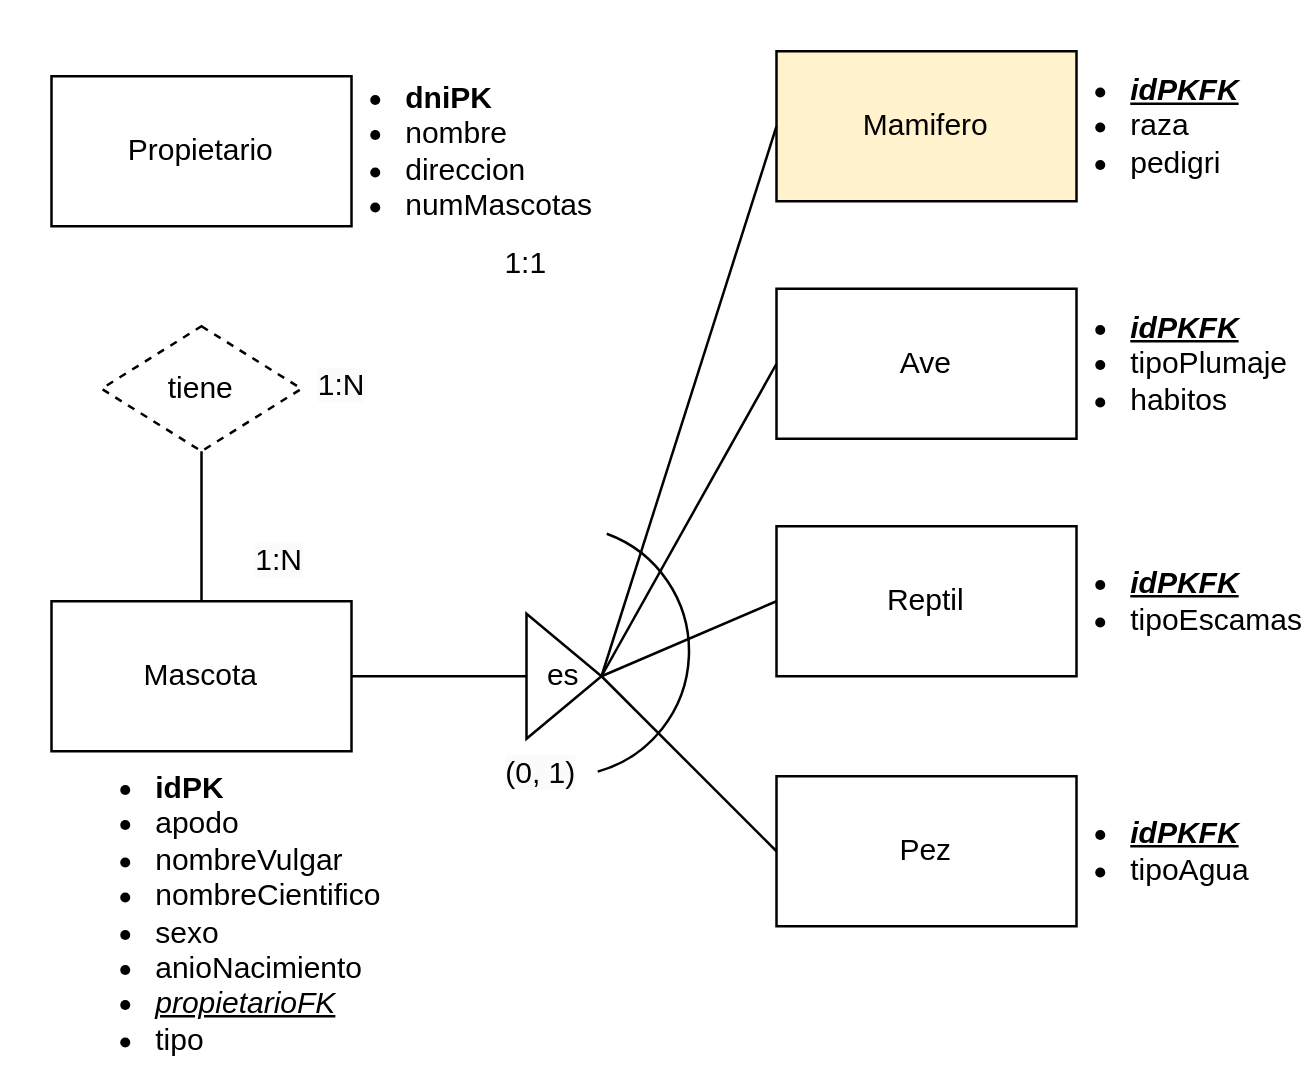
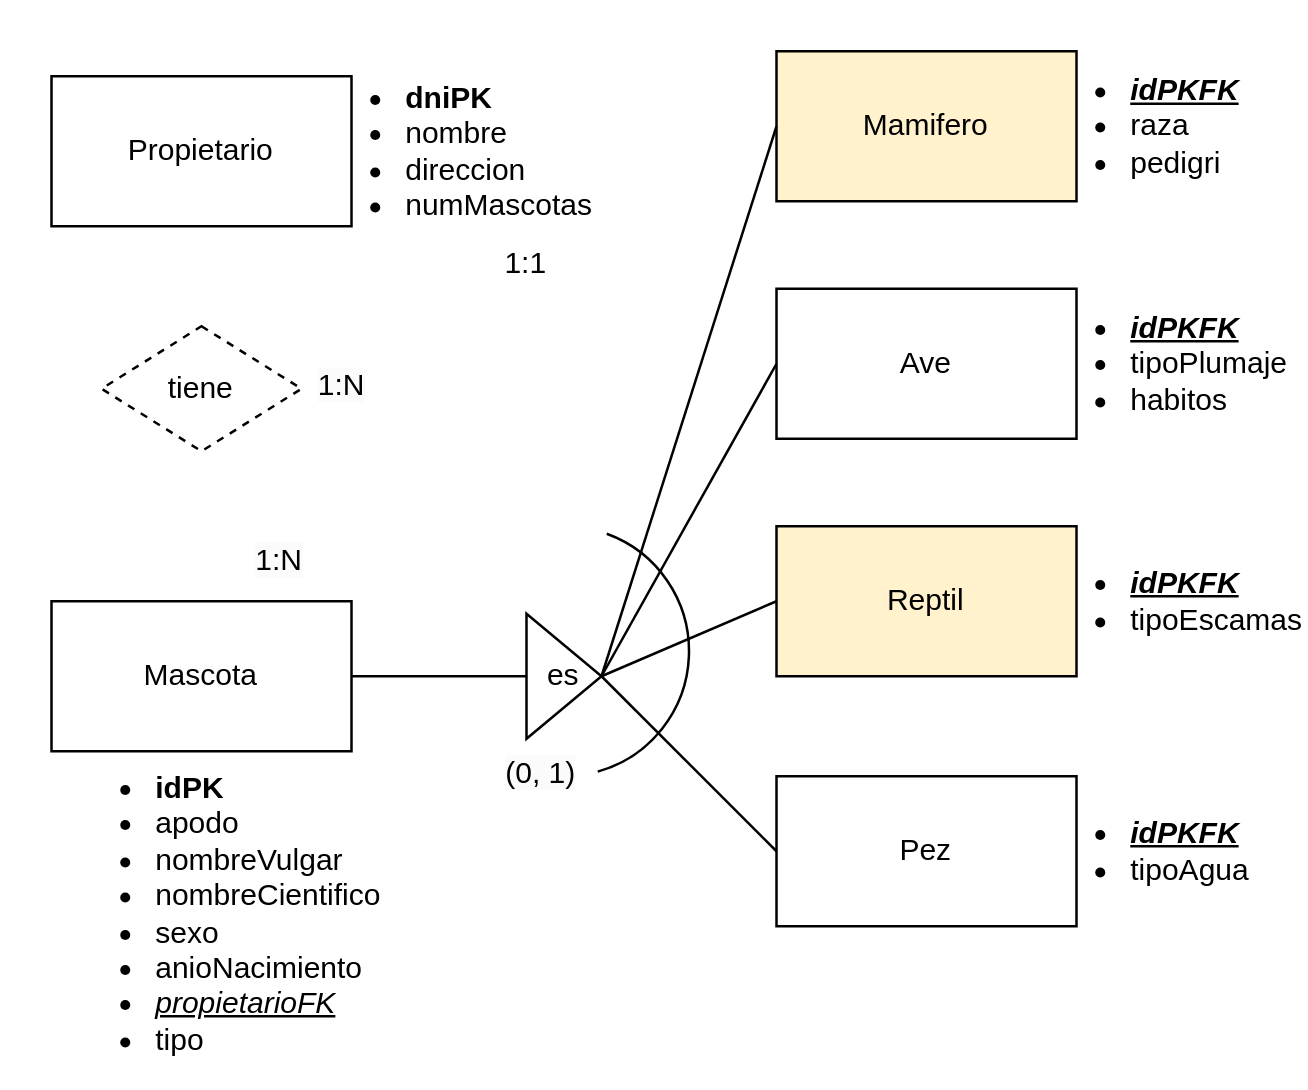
edge "tiene" -- "Mascota": removed
node "Reptil": fillcolor #ffffff -> #fff2cc
